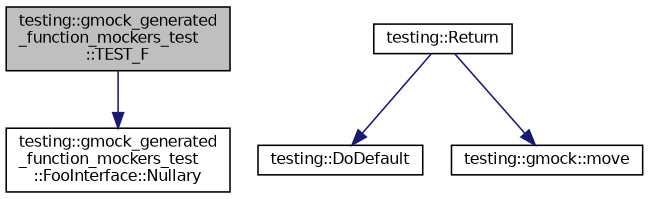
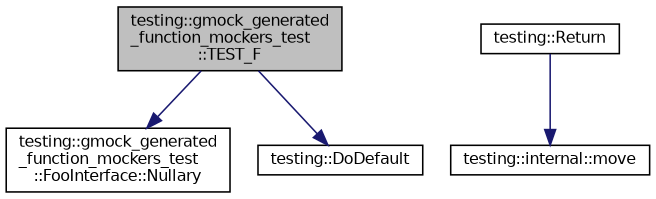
edge "testing::Return" -> "testing::DoDefault": now "testing::gmock_generated _function_mockers_test ::TEST_F" -> "testing::DoDefault"
node "testing::gmock::move": label "testing::gmock::move" -> "testing::internal::move"
